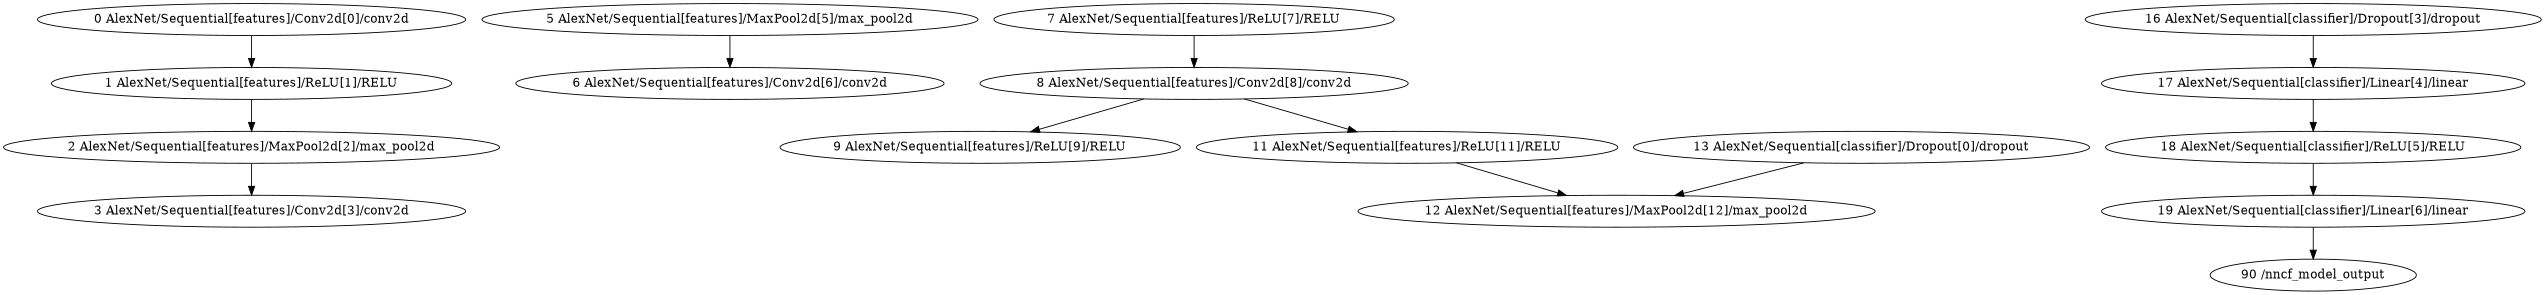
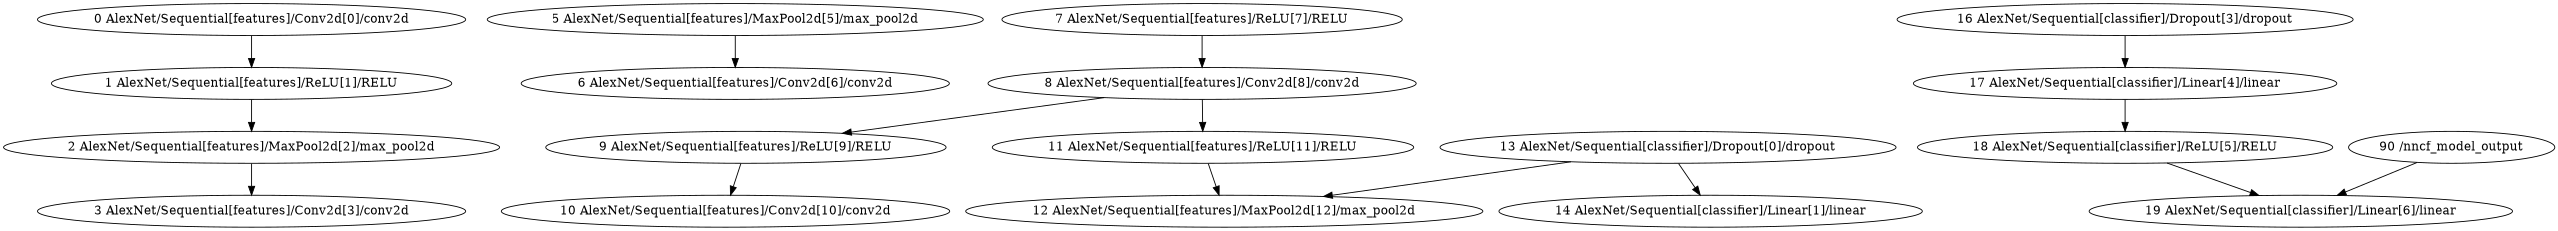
node "10 AlexNet/Sequential[features]/Conv2d[10]/conv2d": added
node "14 AlexNet/Sequential[classifier]/Linear[1]/linear": added
edge "19 AlexNet/Sequential[classifier]/Linear[6]/linear" -> "90 /nncf_model_output": reversed
